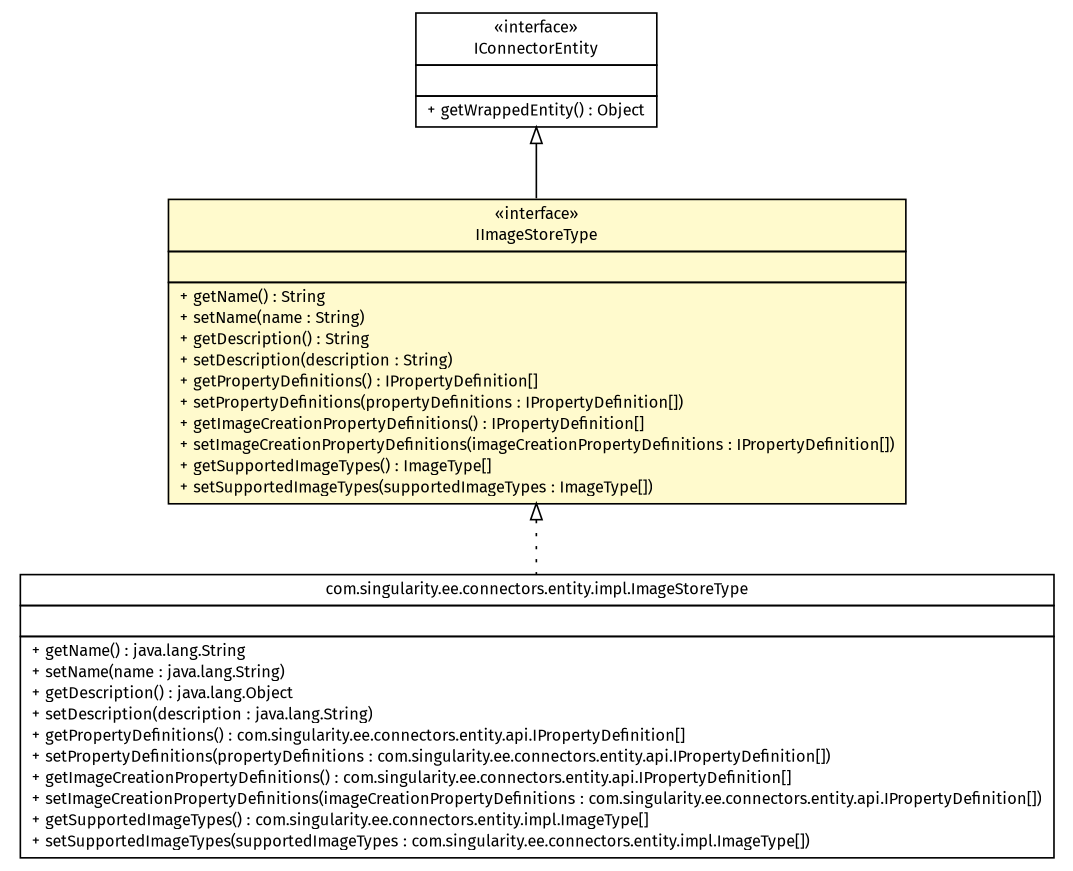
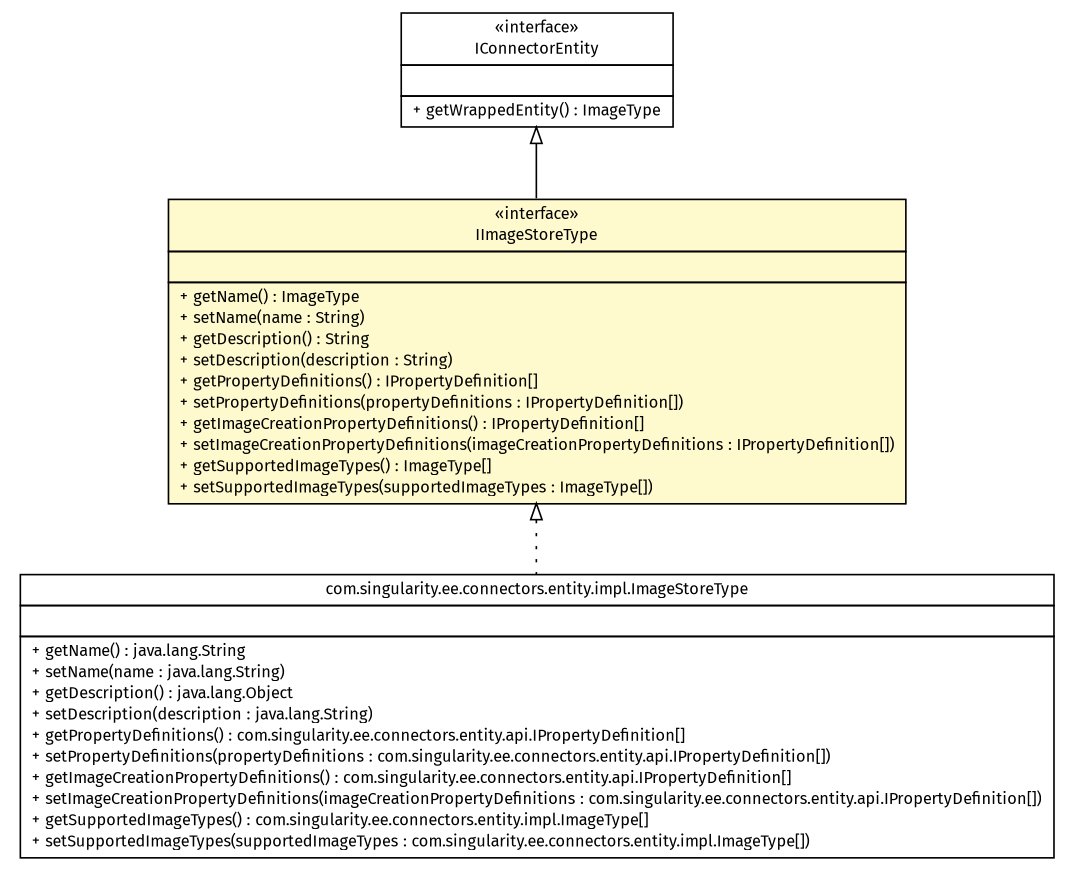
node "IConnectorEntity": text "+ getWrappedEntity() : Object" -> "+ getWrappedEntity() : ImageType"
node "IImageStoreType": text "+ getName() : String" -> "+ getName() : ImageType"
